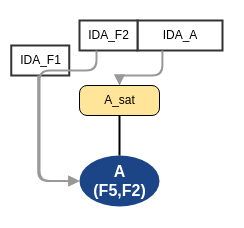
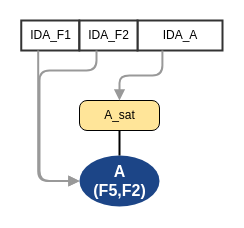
node "IDA_F1": moved (40, 61) -> (50, 36)
node "A_sat": moved (120, 101) -> (120, 116)
